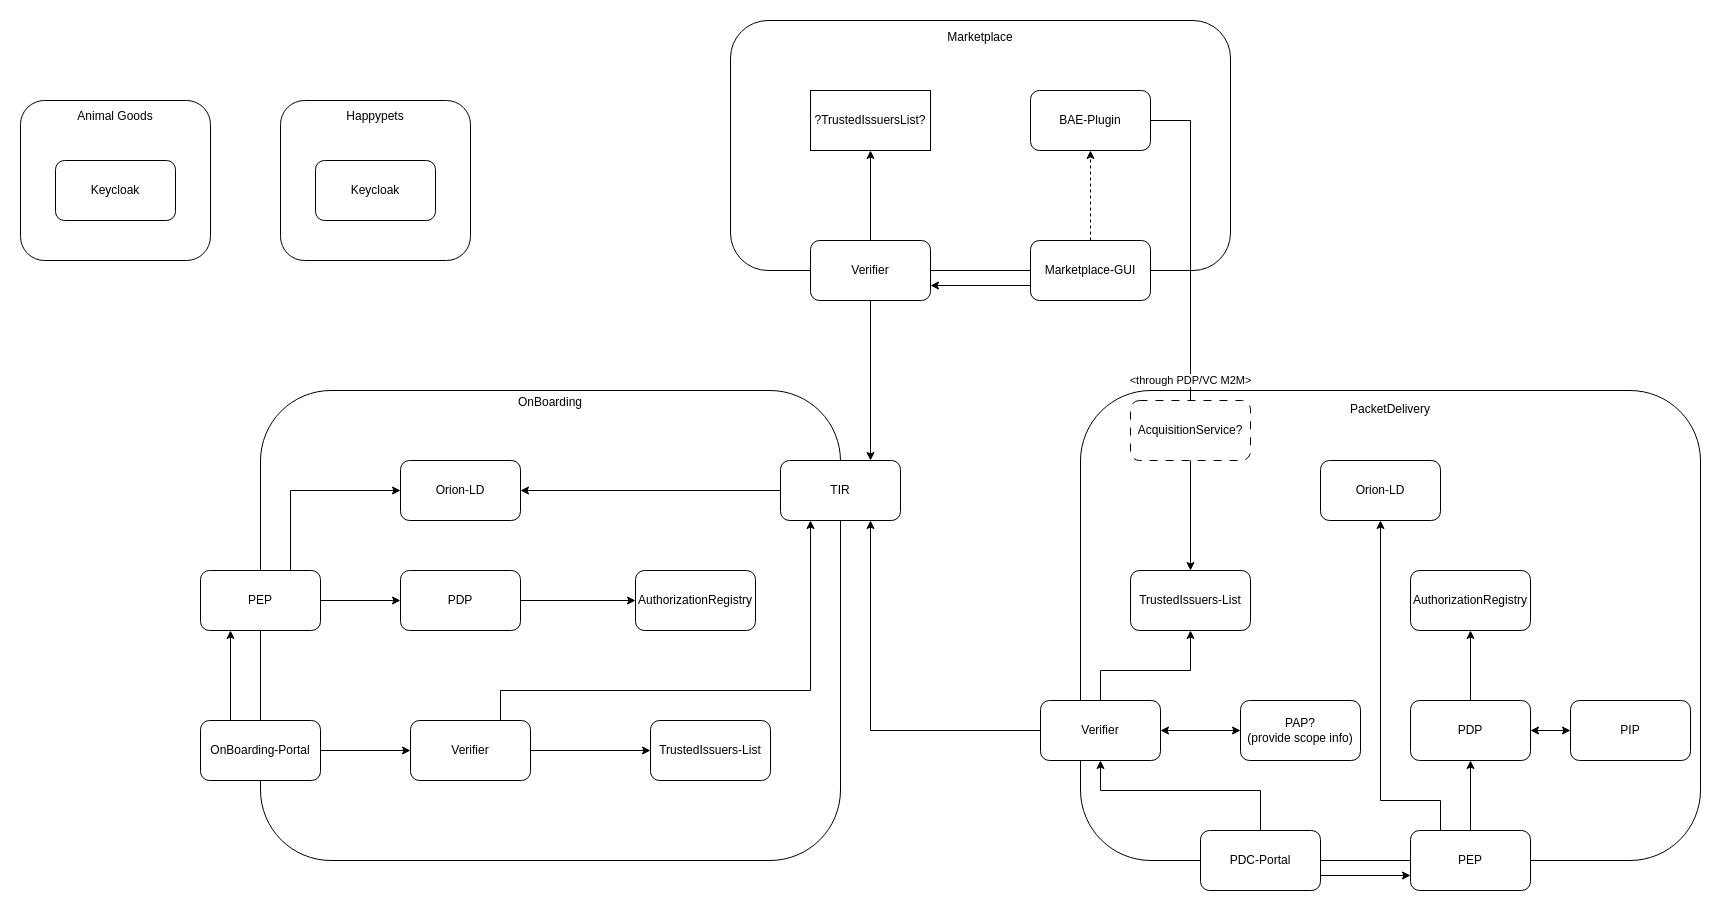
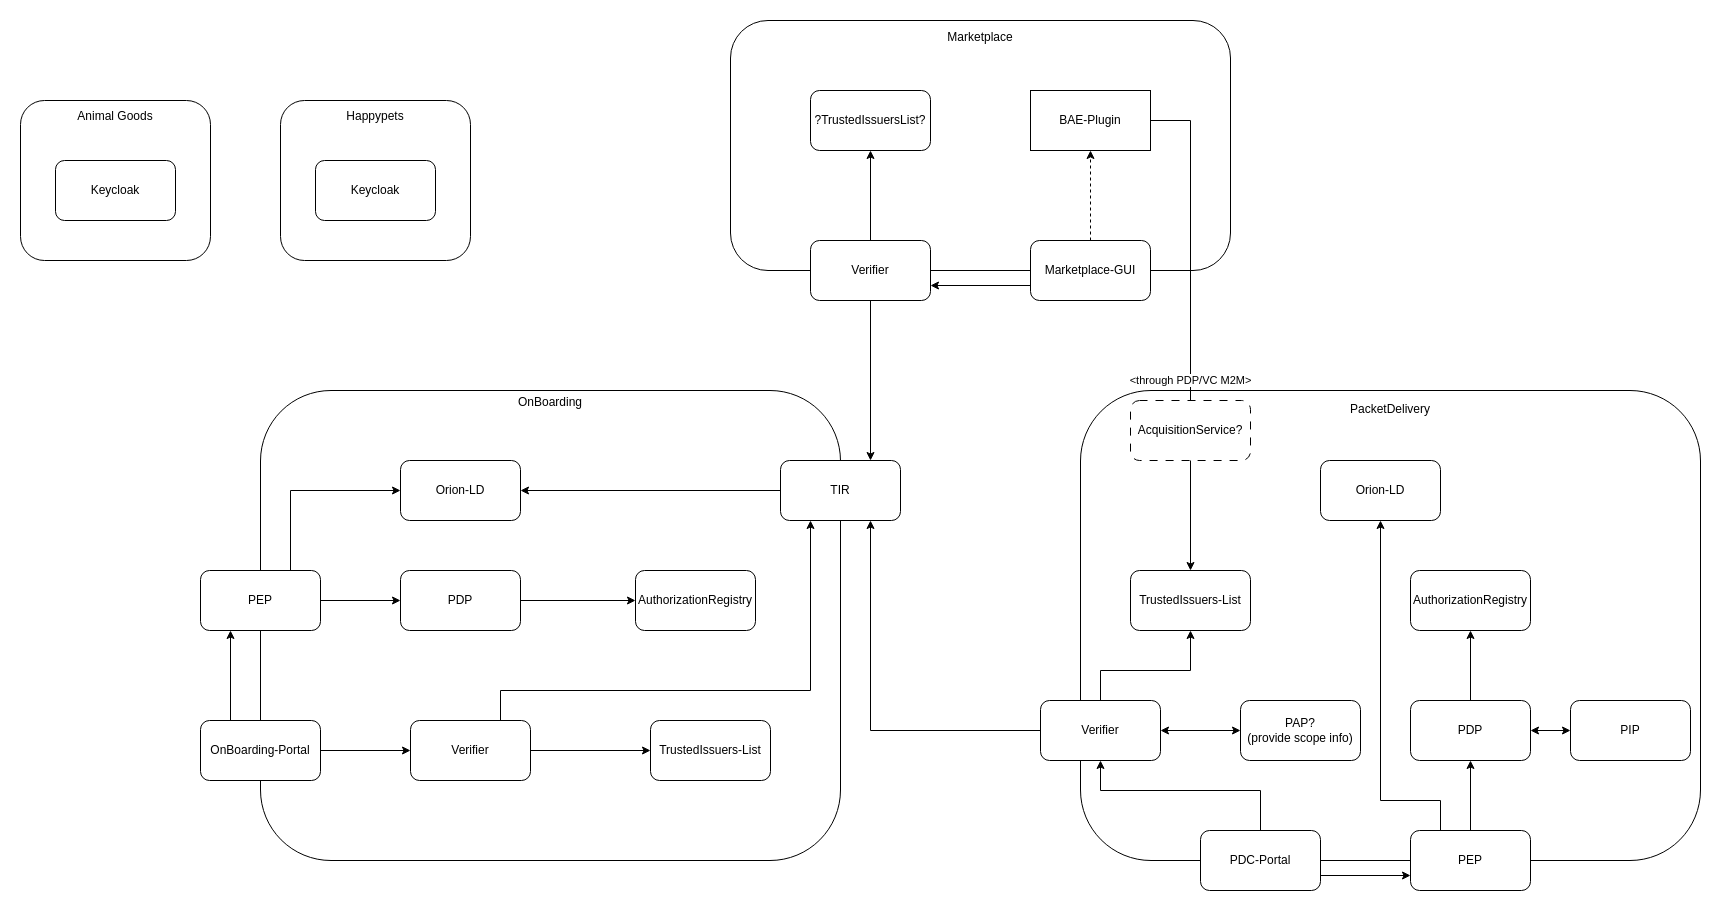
node "?TrustedIssuersList?": shape rectangle -> rounded rectangle
node "BAE-Plugin": shape rounded rectangle -> rectangle
